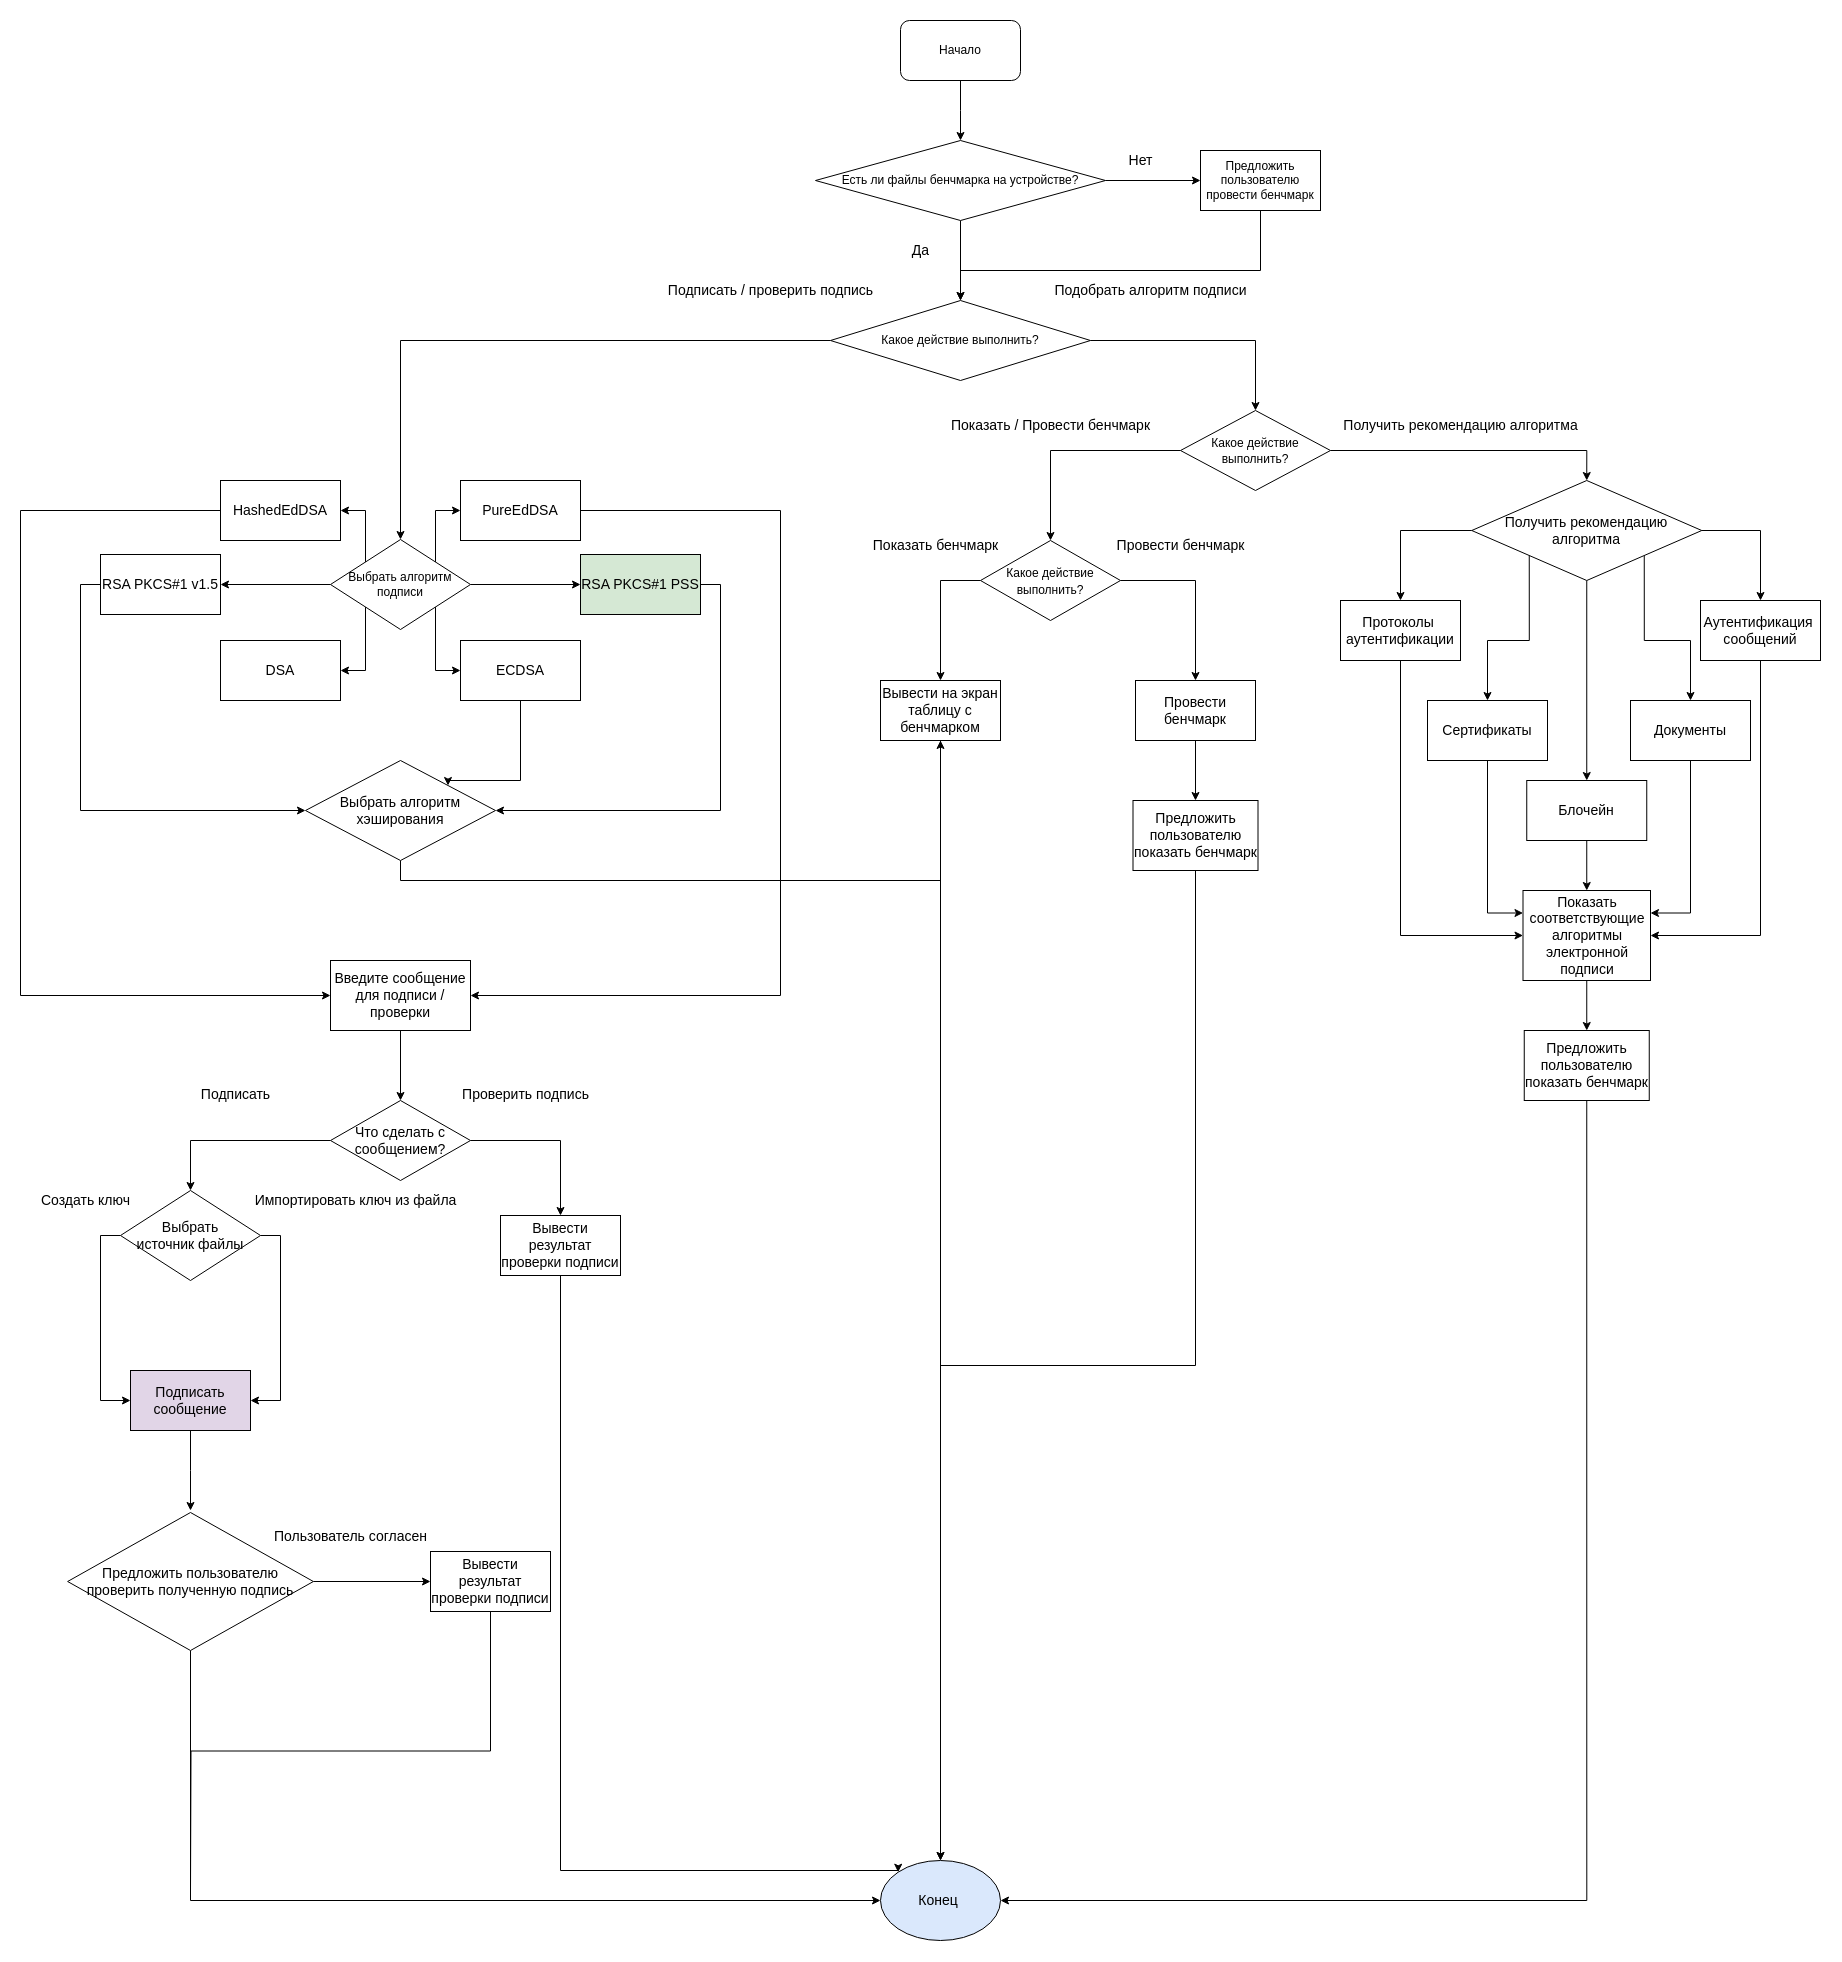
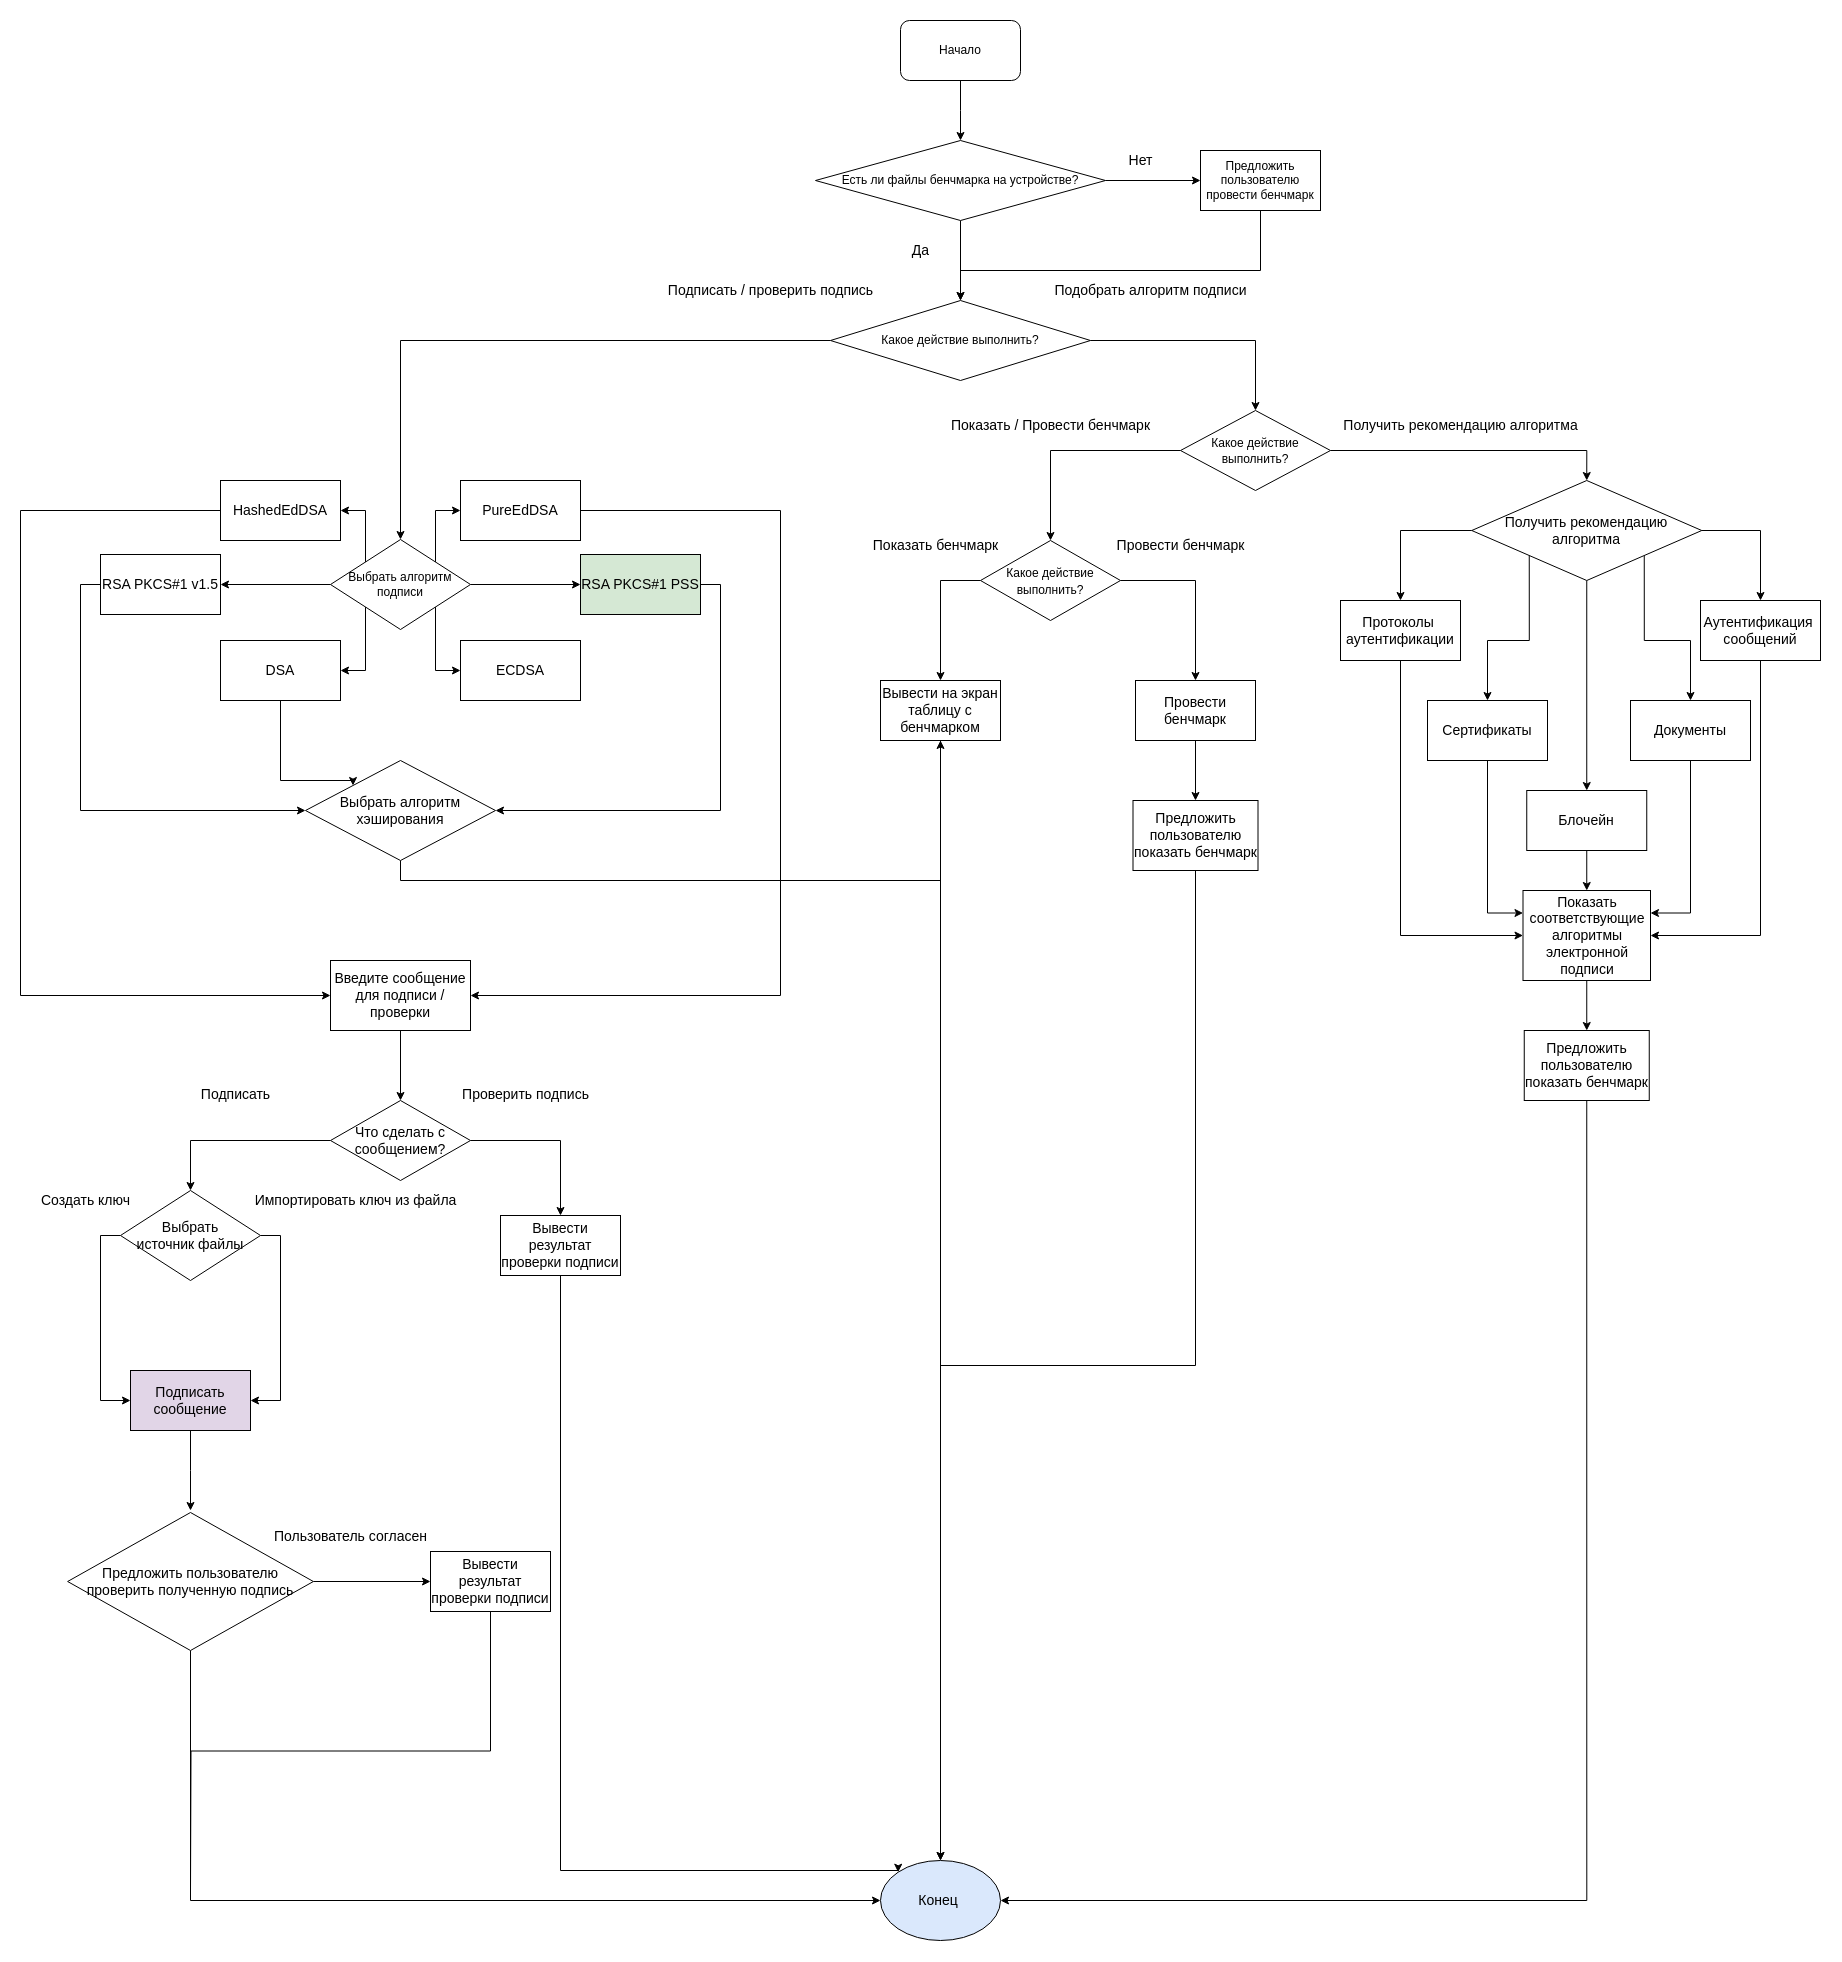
edge "DSA" -> "Выбрать алгоритм хэширования": added
edge "ECDSA" -> "Выбрать алгоритм хэширования": removed
node "Блочейн": moved (1587, 811) -> (1587, 821)
